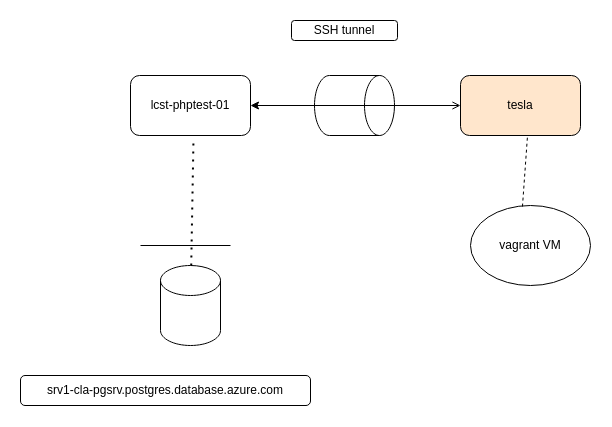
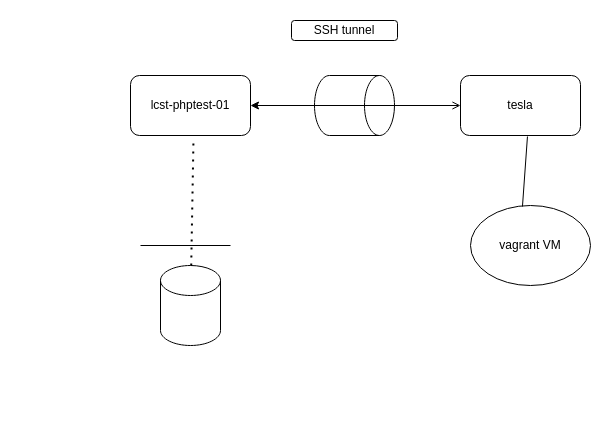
node "tesla": fillcolor #ffe6cc -> #ffffff
edge "tesla" -- "vagrant VM": style dashed -> solid
node "srv1-cla-pgsrv.postgres.database.azure.com": removed
